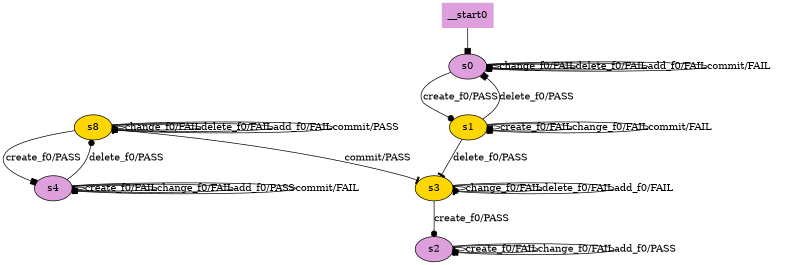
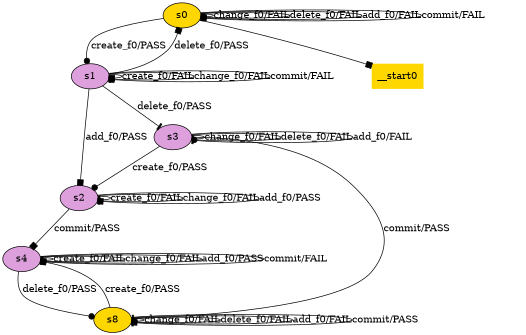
node "__start0": fillcolor plum -> gold
edge "__start0" -> "s0": reversed
node "s0": fillcolor plum -> gold
node "s1": fillcolor gold -> plum
edge "s1" -> "s2": added, label "add_f0/PASS"
edge "s8" -> "s3": reversed
node "s3": fillcolor gold -> plum
edge "s2" -> "s4": added, label "commit/PASS"
